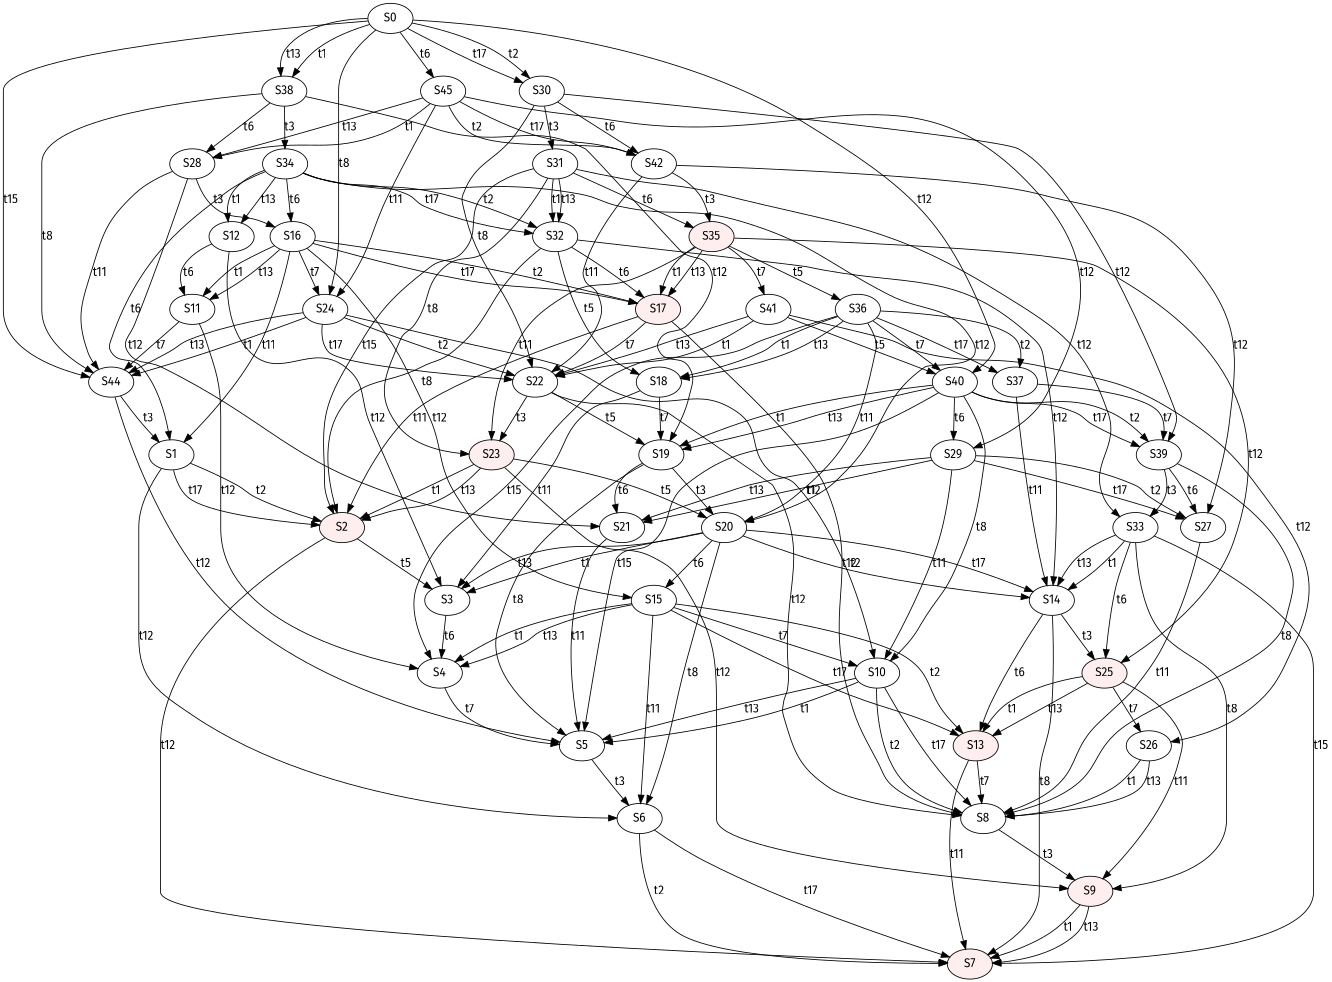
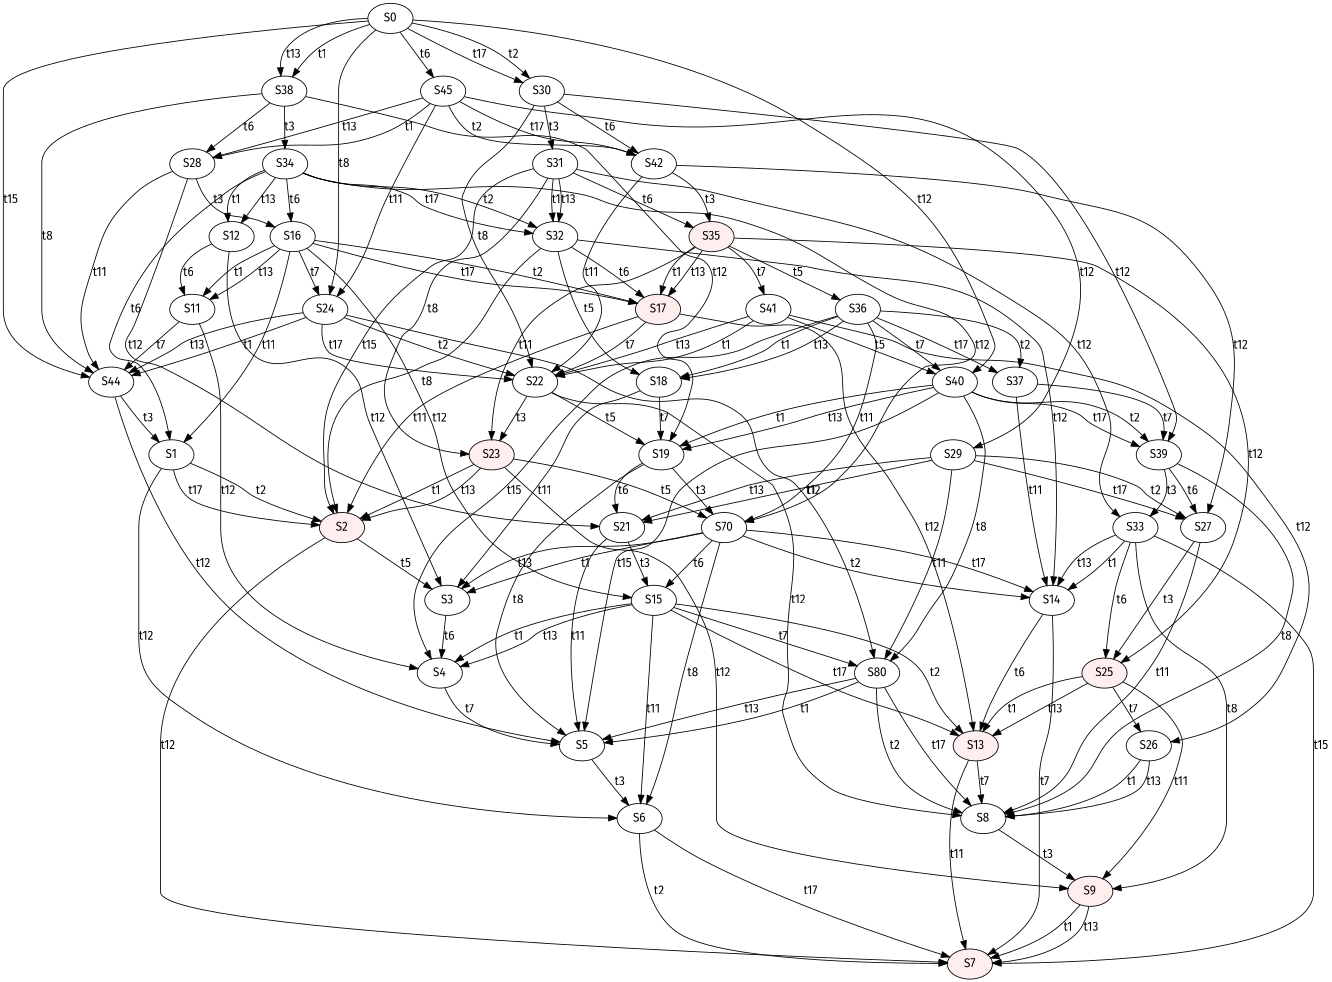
edge "S40" -> "S29": removed, label "t6"
node "S20": label "S20" -> "S70"
edge "S21" -> "S15": added, label "t3"
edge "S17" -> "S8": now "S17" -> "S13"
edge "S14" -> "S25": now "S27" -> "S25"
node "S10": label "S10" -> "S80"
edge "S14" -> "S7": label "t8" -> "t7"
